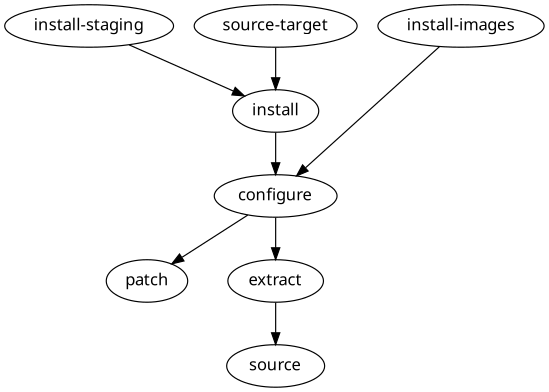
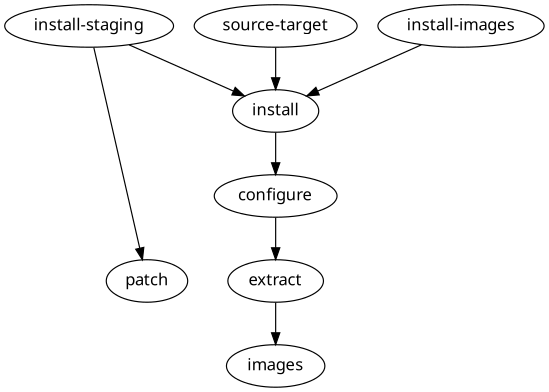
edge "install-images" -> "configure": now "install-images" -> "install"
edge "configure" -> "patch": now "install-staging" -> "patch"
node "source": label "source" -> "images"
